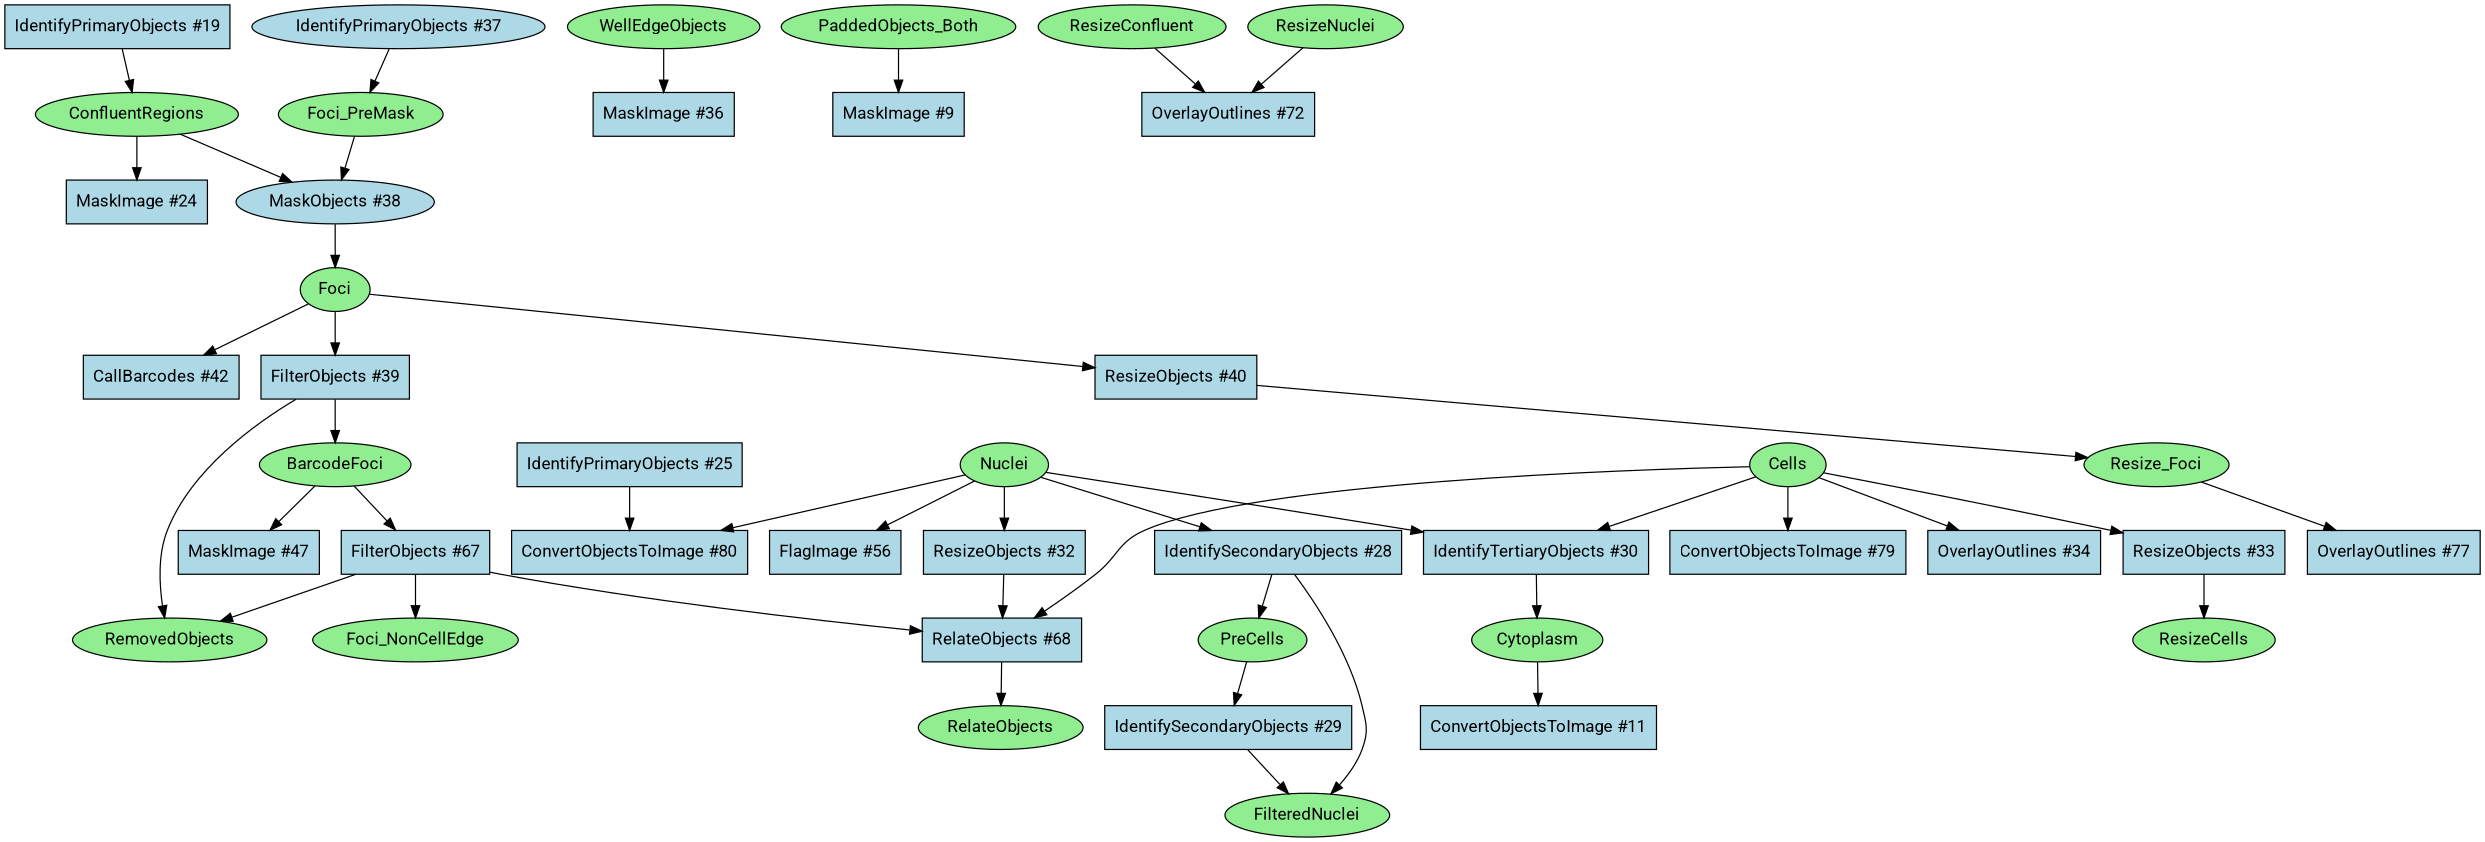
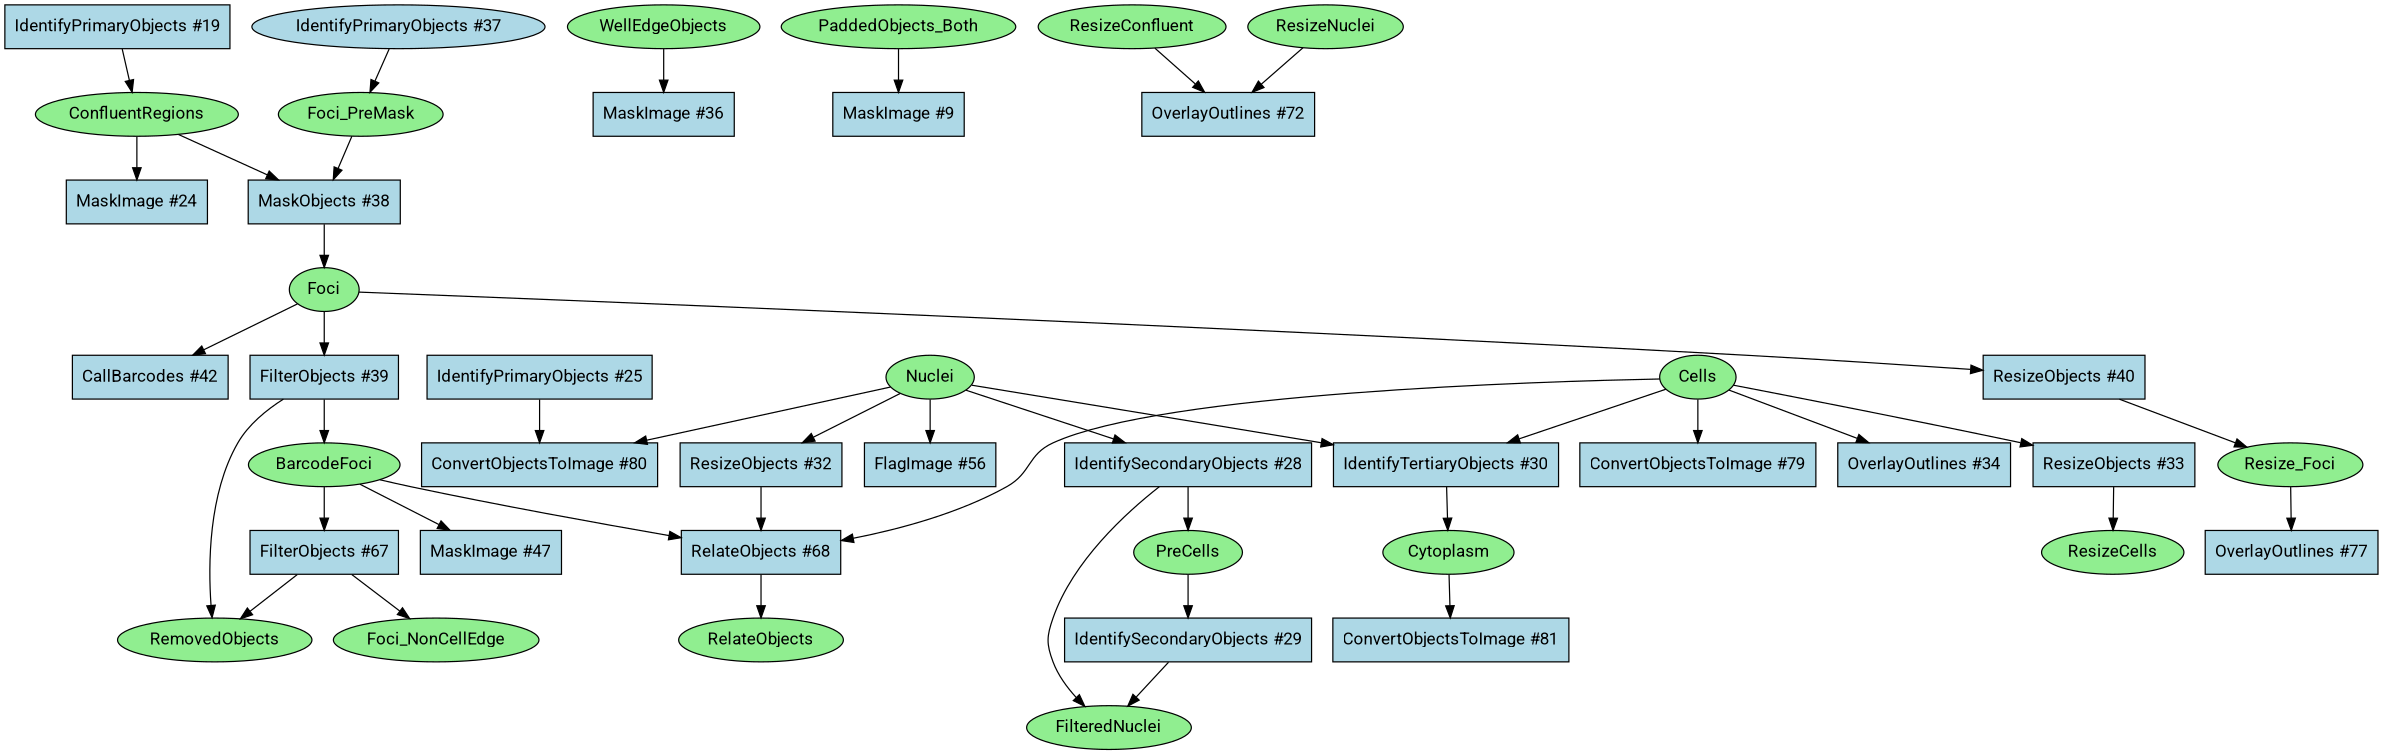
node "MaskObjects #38": shape ellipse -> box
edge "FilterObjects #67" -> "RelateObjects #68": now "BarcodeFoci" -> "RelateObjects #68"
node "ConvertObjectsToImage #11": label "ConvertObjectsToImage #11" -> "ConvertObjectsToImage #81"
